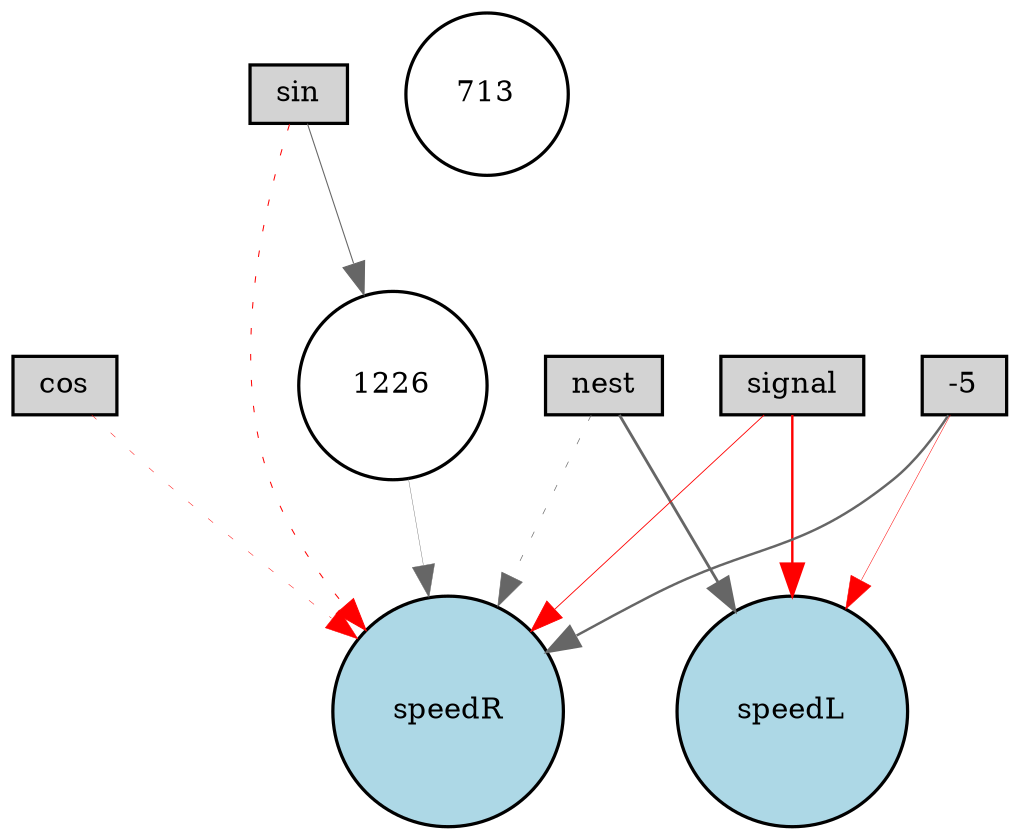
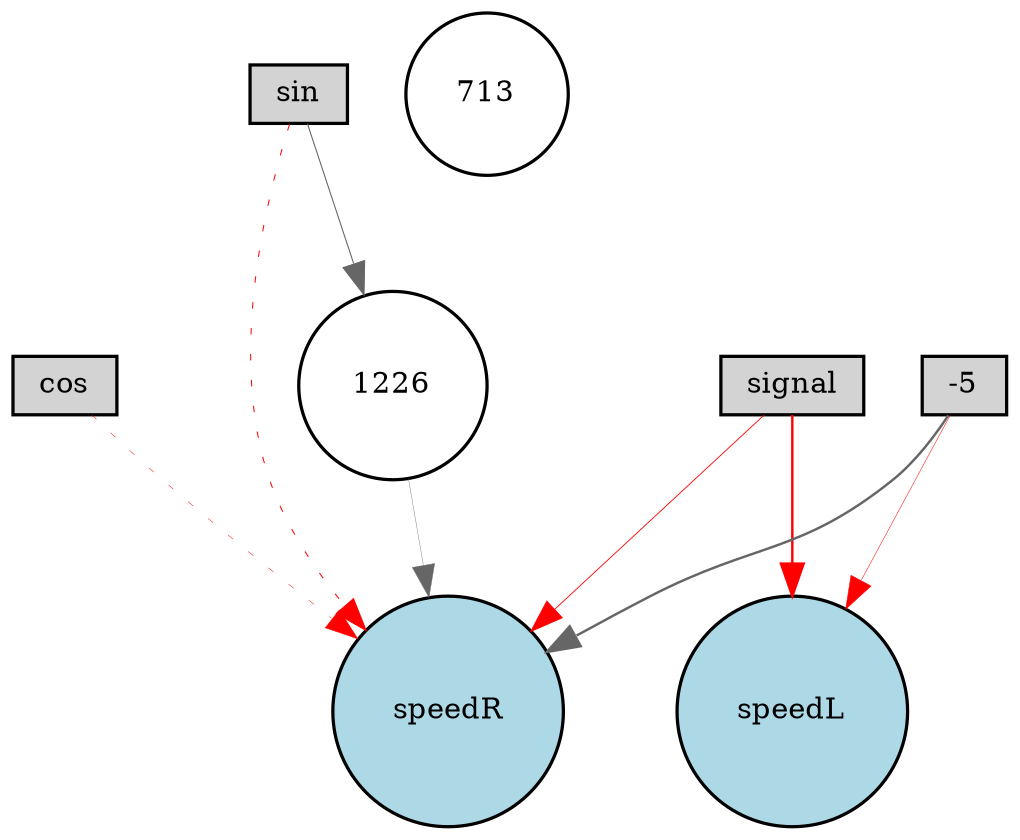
node "nest": removed
